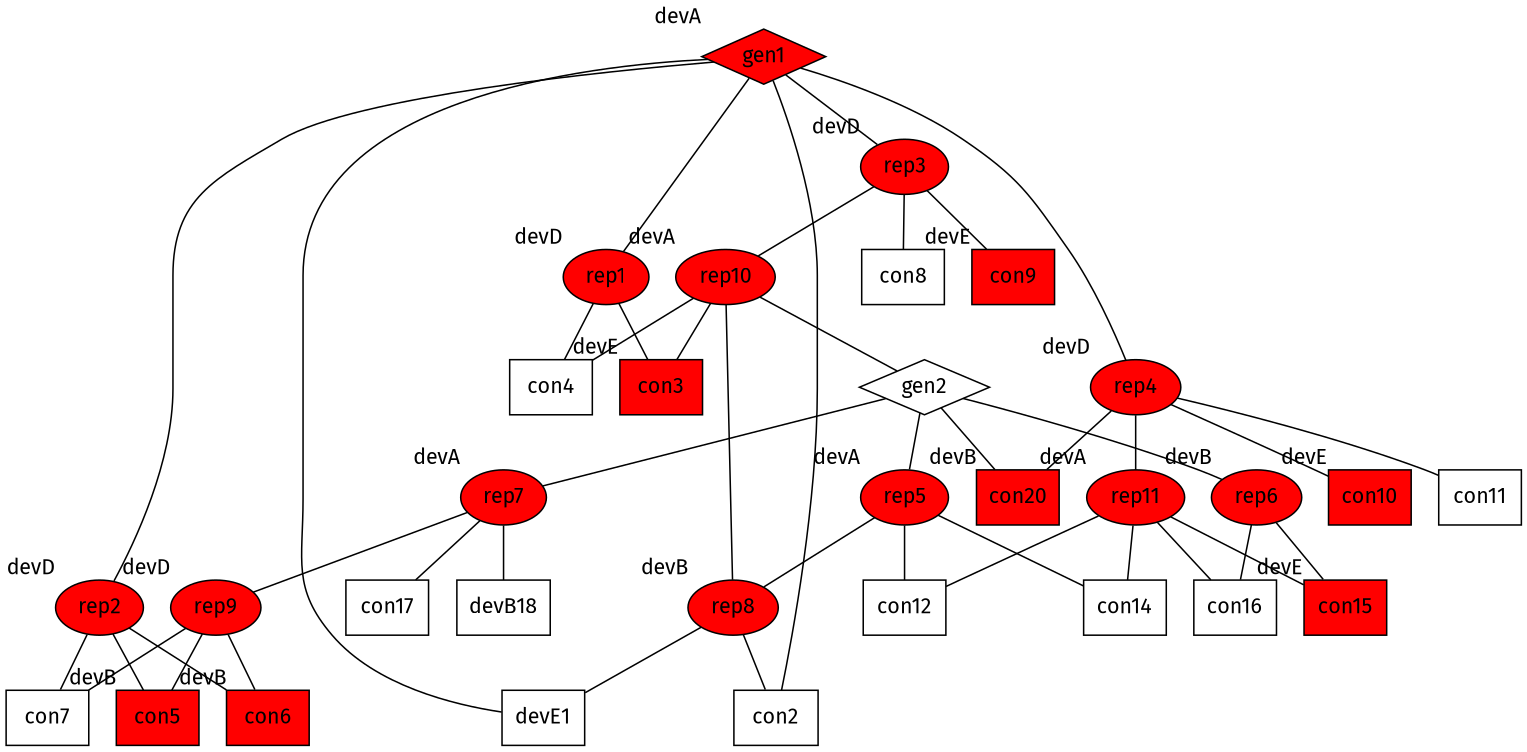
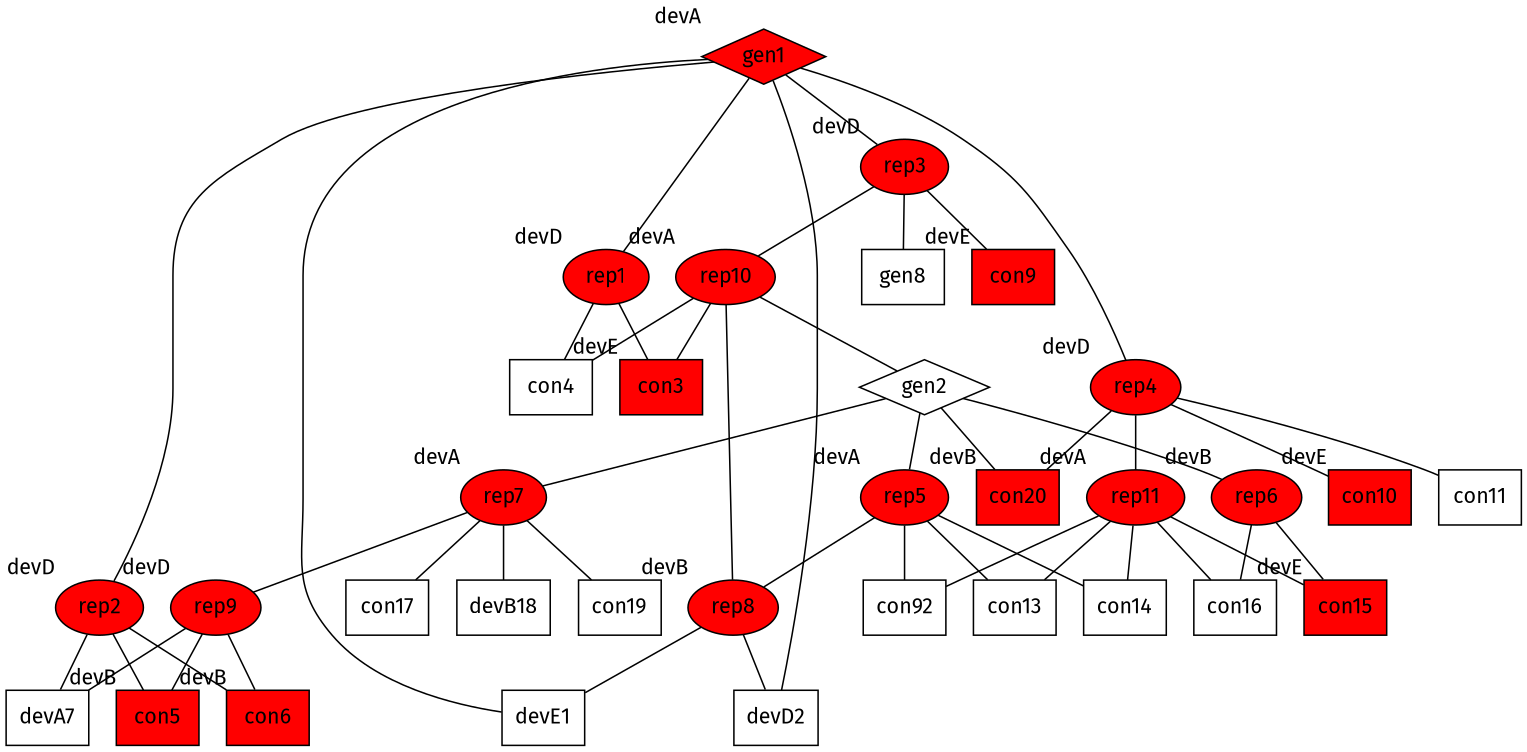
node "con8": label "con8" -> "gen8"
node "con19": added
node "con12": label "con12" -> "con92"
node "con13": added
node "con7": label "con7" -> "devA7"
node "con2": label "con2" -> "devD2"
